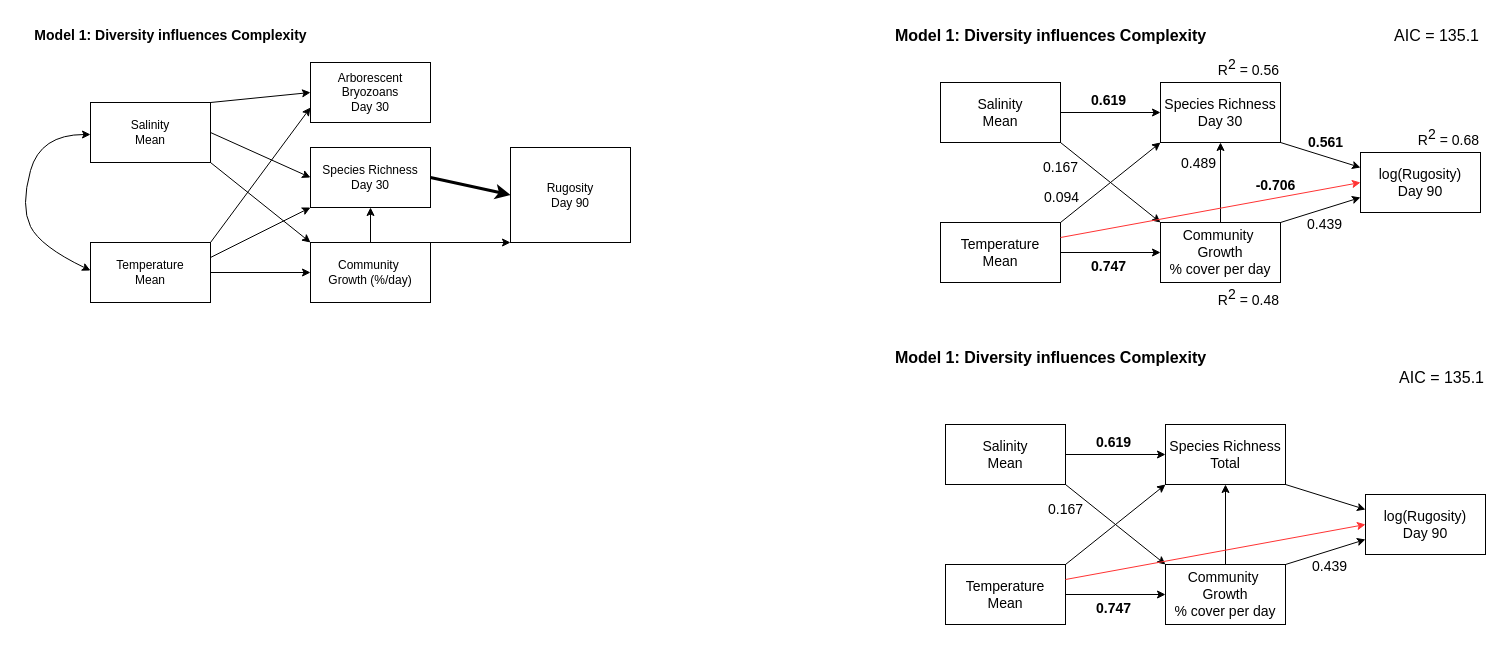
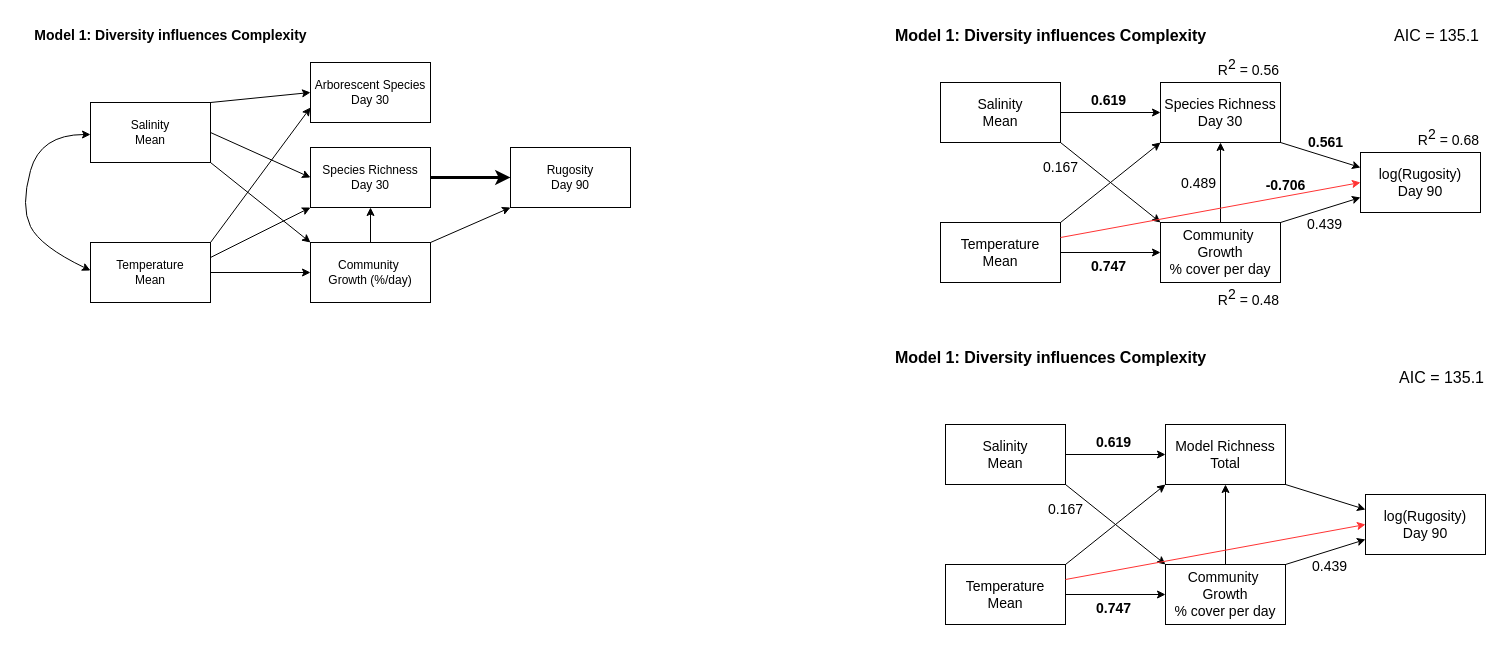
node "Arborescent Bryozoans Day 30": label "Arborescent Bryozoans Day 30" -> "Arborescent Species Day 30"
node "0.489": moved (1199, 164) -> (1199, 184)
node "-0.706": moved (1276, 186) -> (1286, 186)
node "Rugosity Day 90": size 120x95 -> 120x60
node "0.094": removed
node "Species Richness Total": label "Species Richness Total" -> "Model Richness Total"
